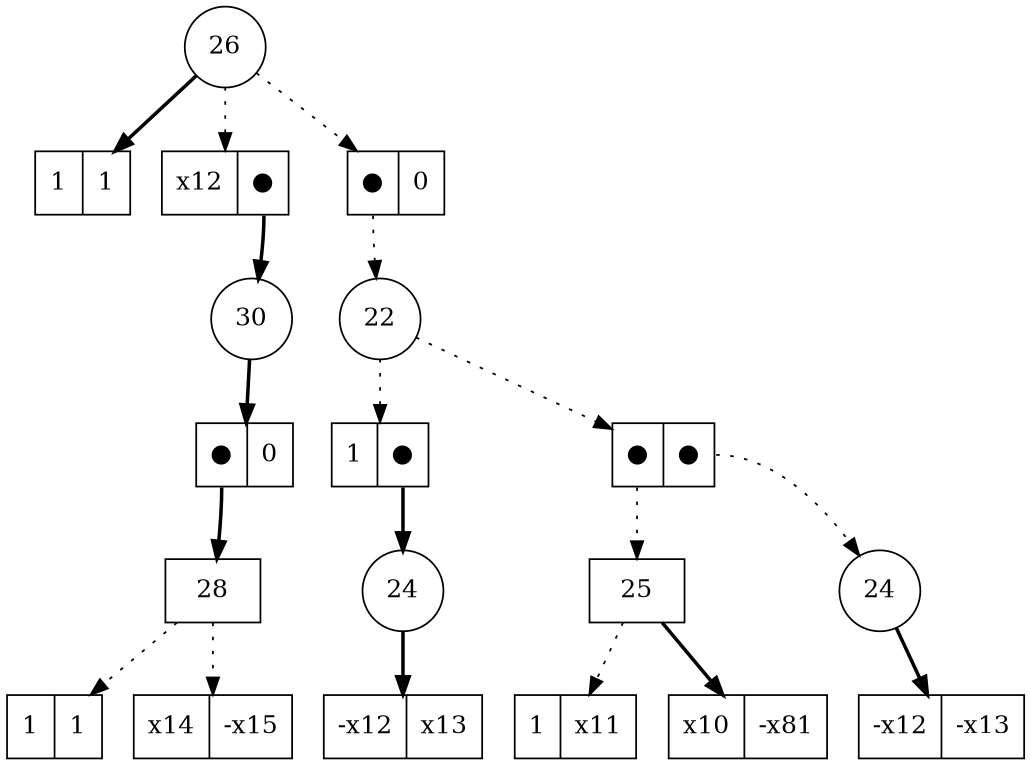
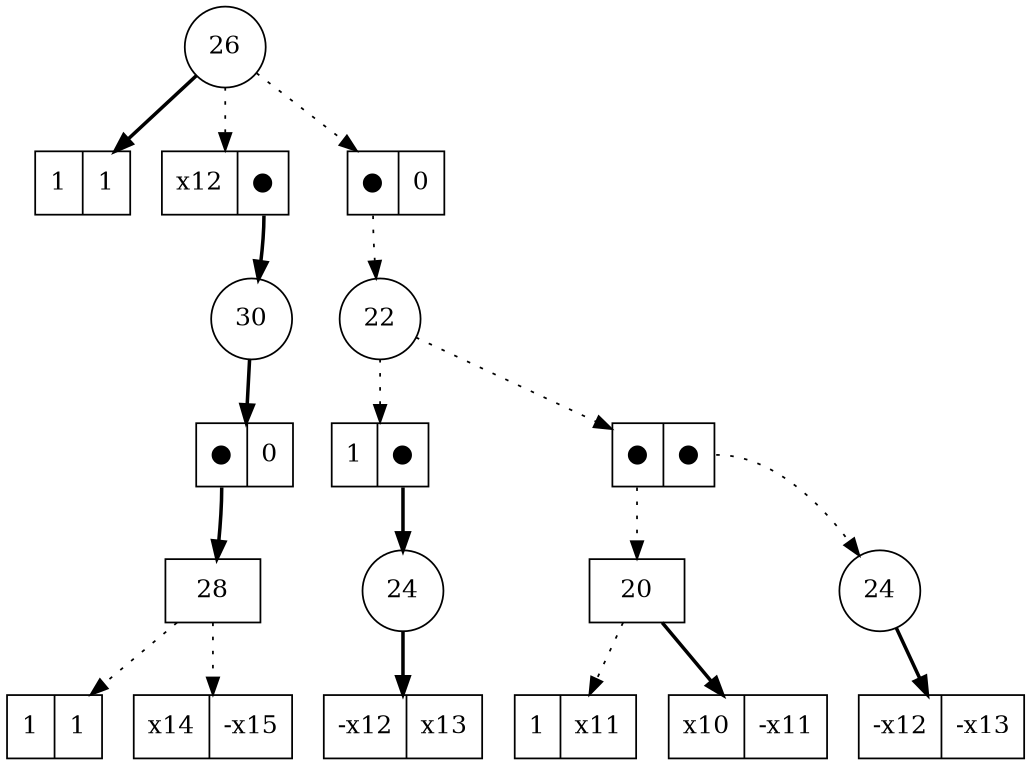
node "25": label "25" -> "20"
node "x10": text "-x81" -> "-x11"
